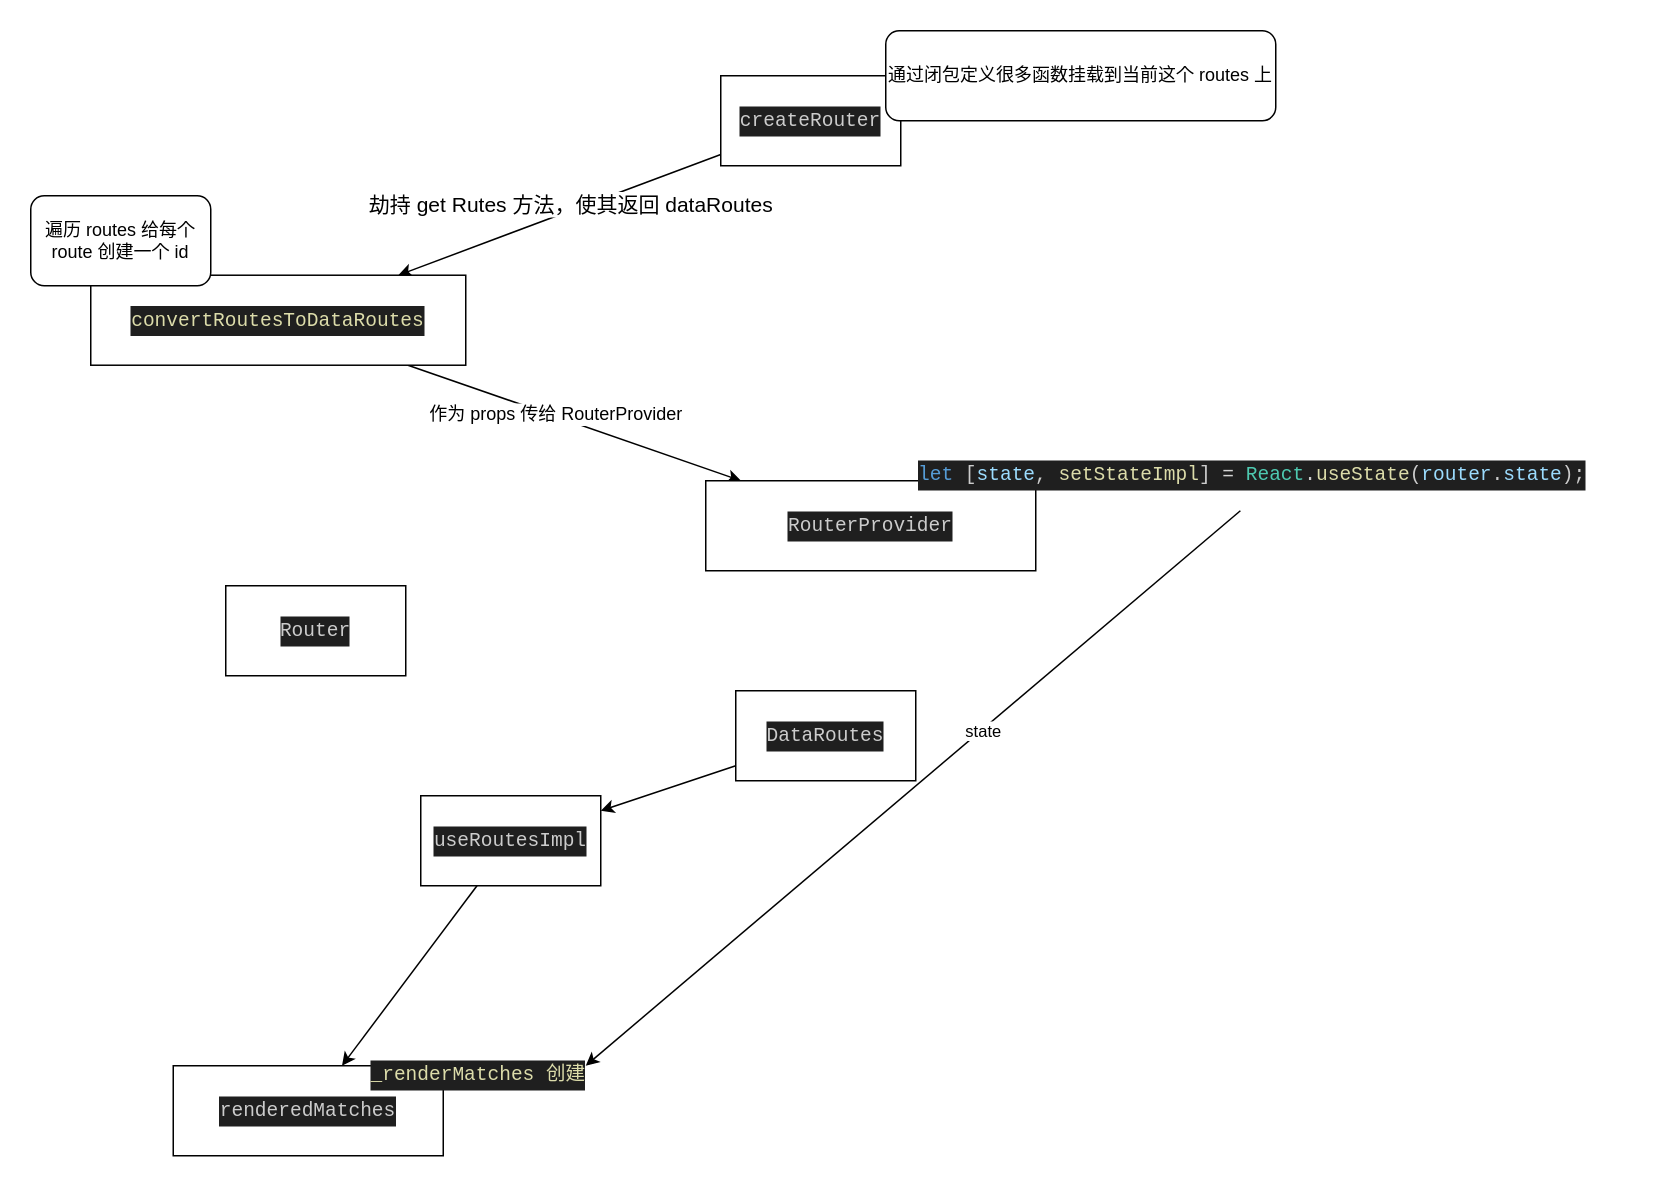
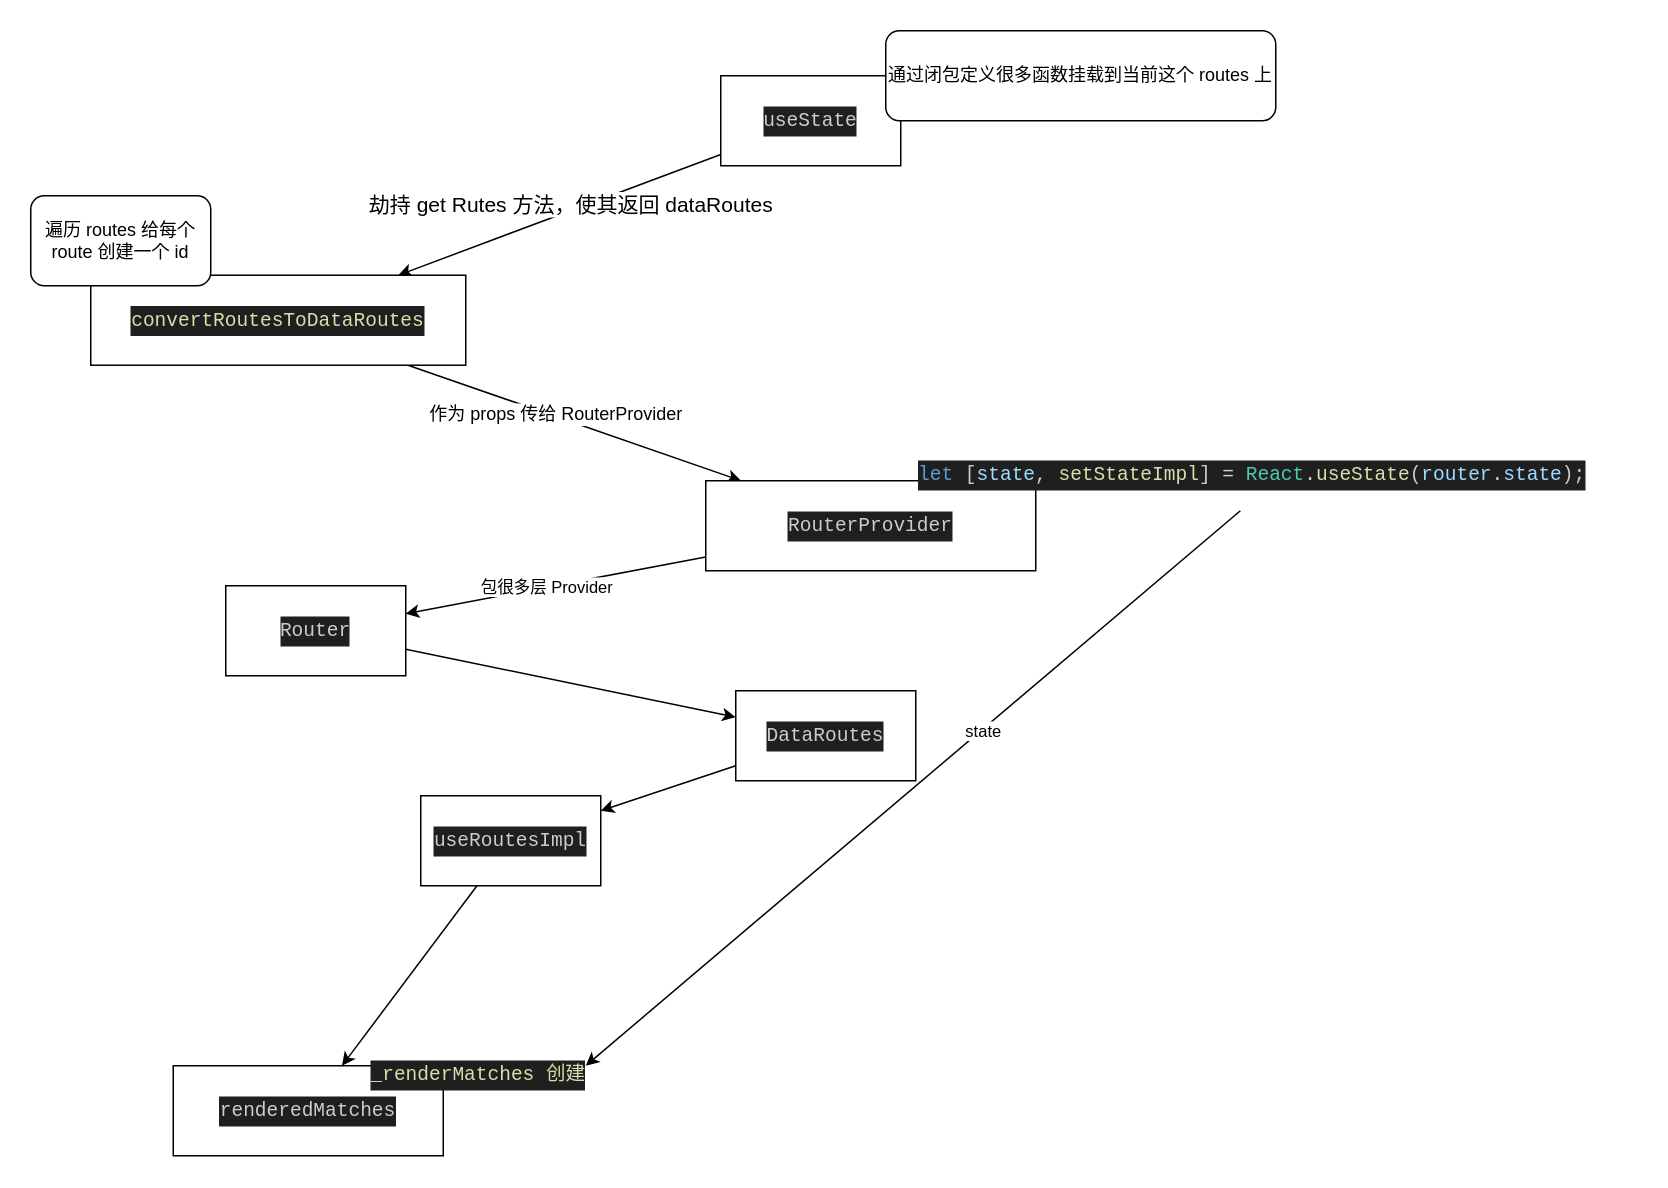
node "createRouter": label "createRouter" -> "useState"
edge "RouterProvider" -> "Router": added, label "包很多层 Provider"
edge "Router" -> "DataRoutes": added
